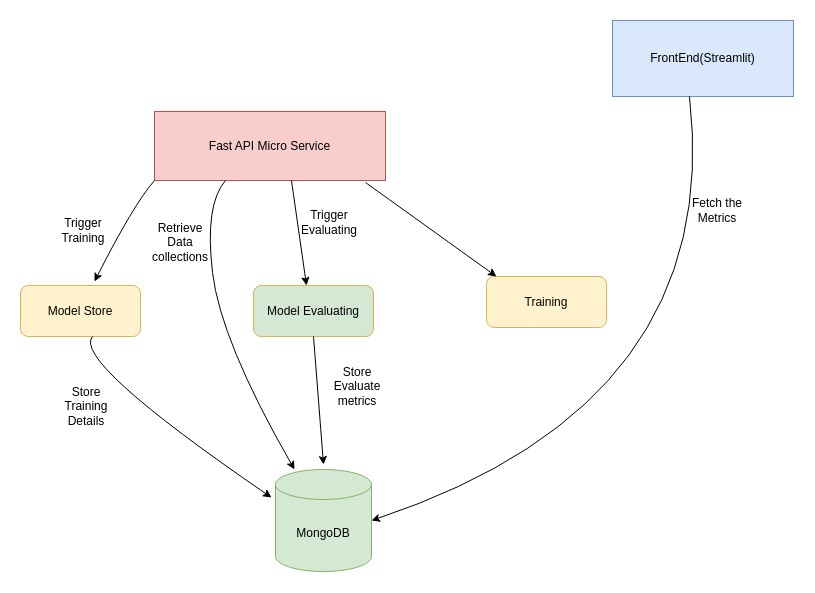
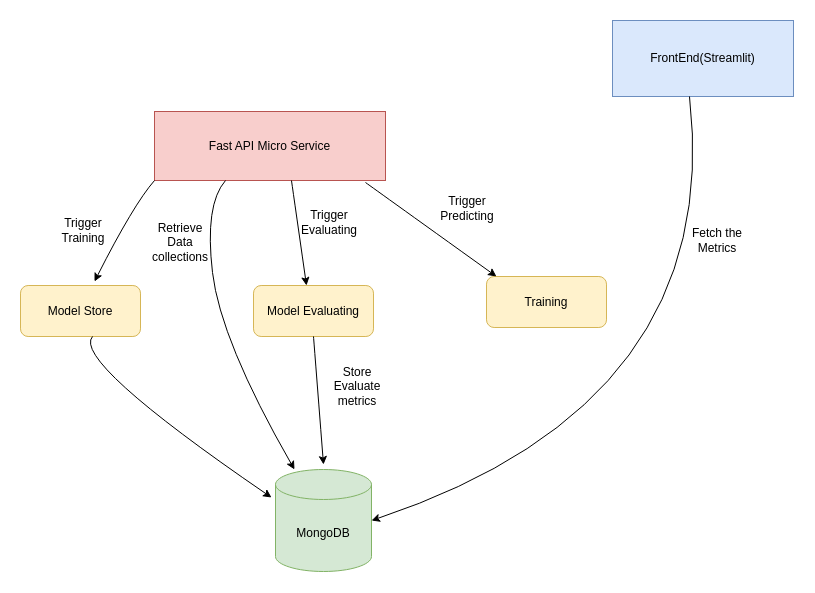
node "Trigger Predicting": added
node "Fetch the Metrics": moved (718, 211) -> (718, 241)
node "Model Evaluating": fillcolor #d5e8d4 -> #fff2cc
node "Store Training Details": removed
